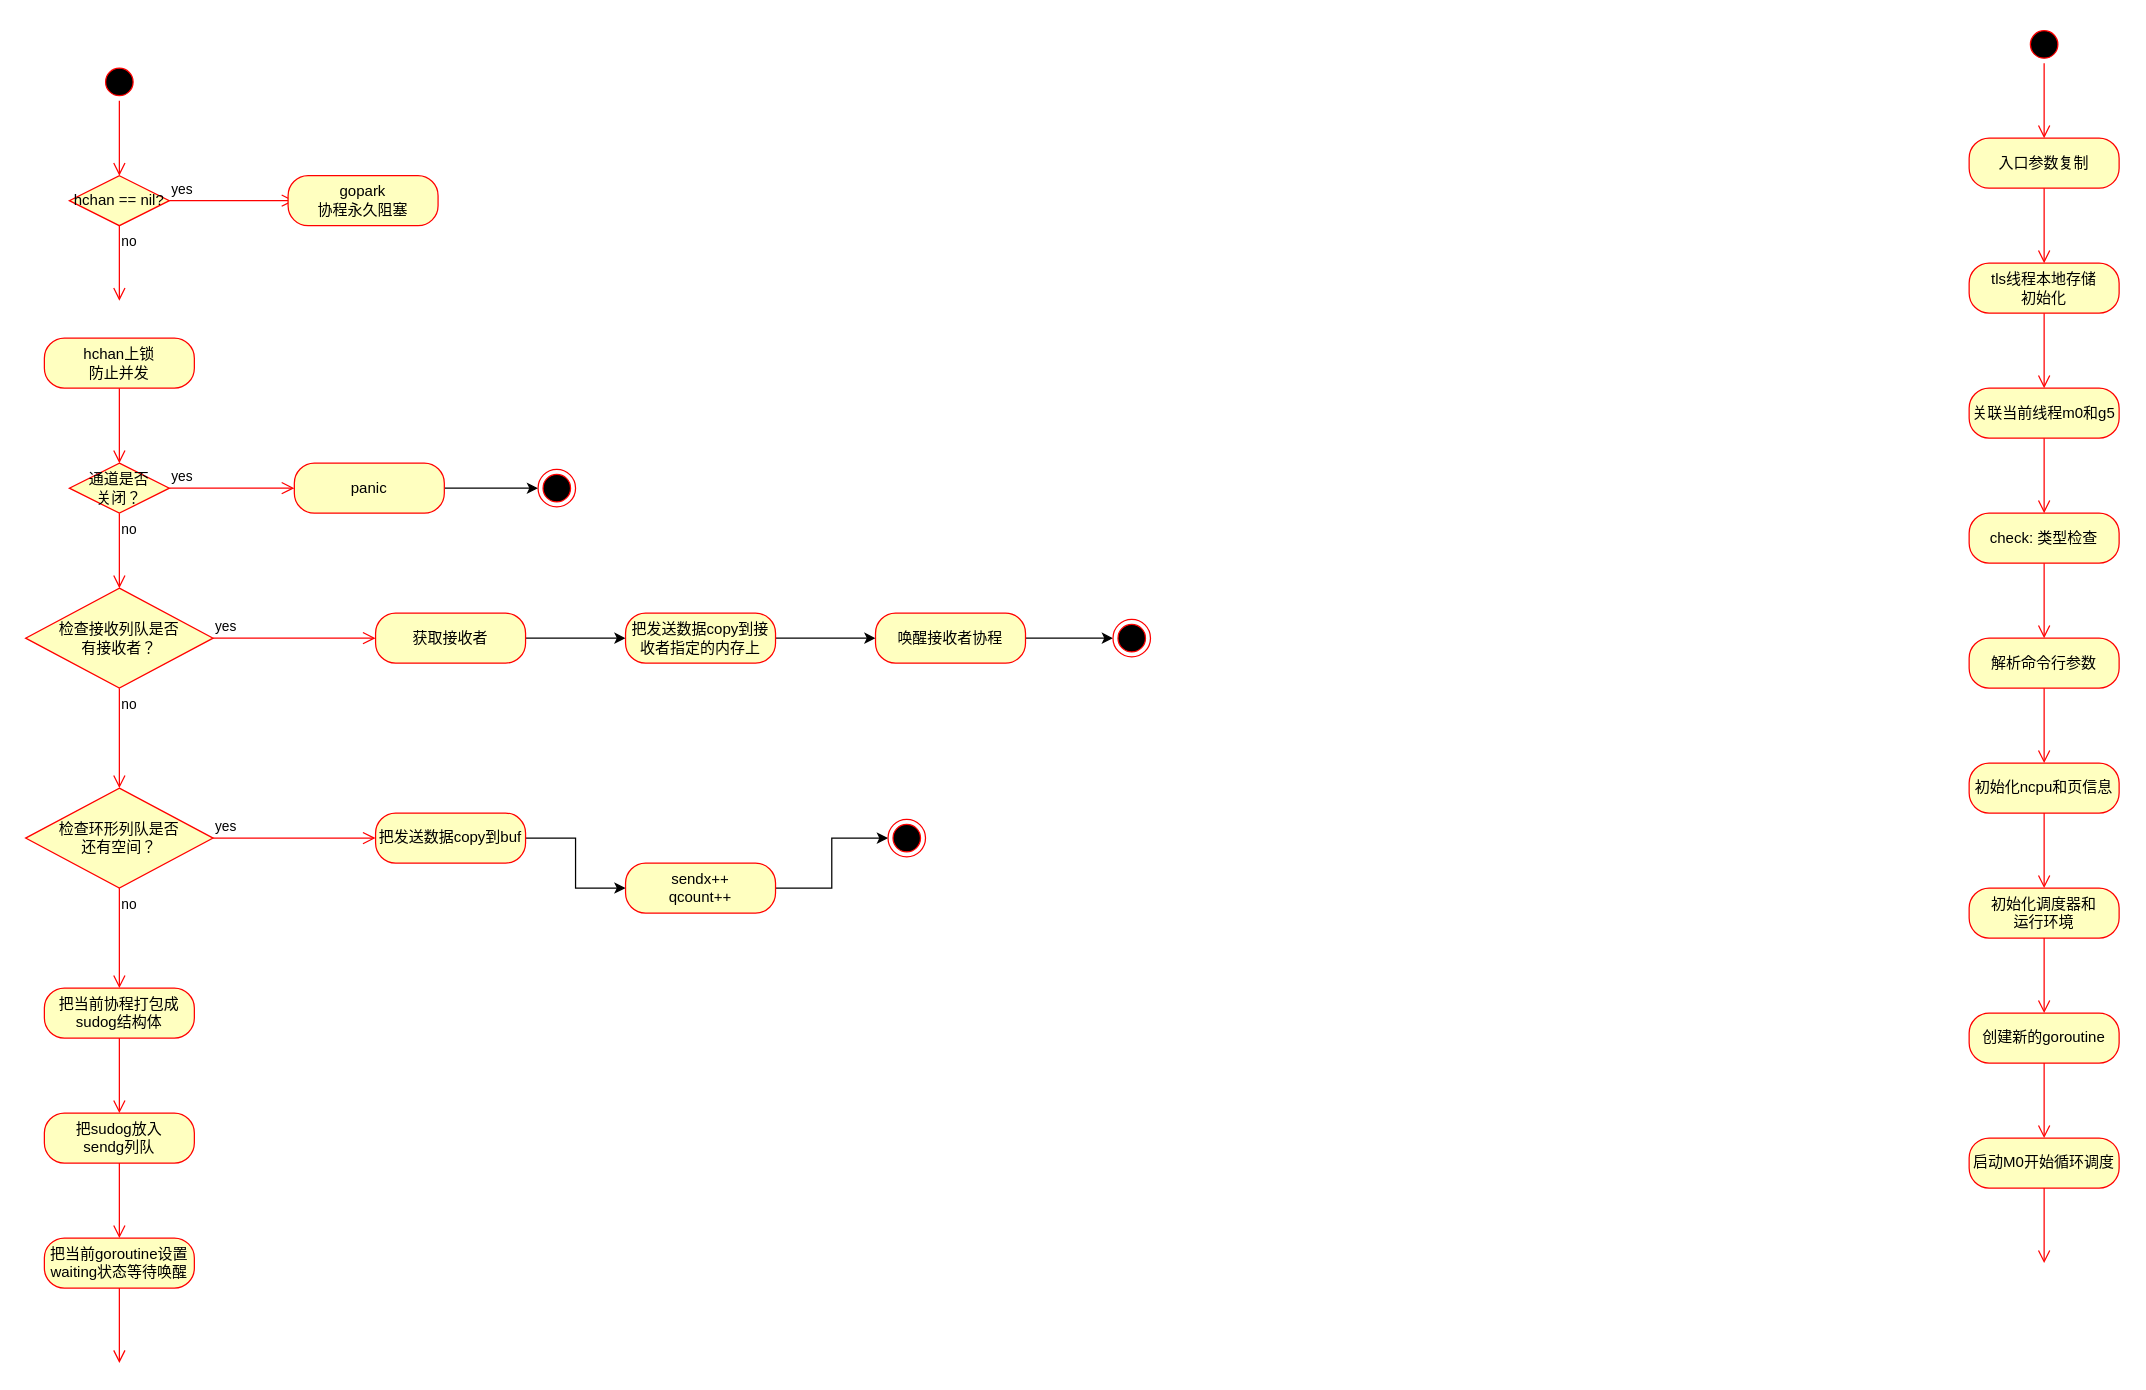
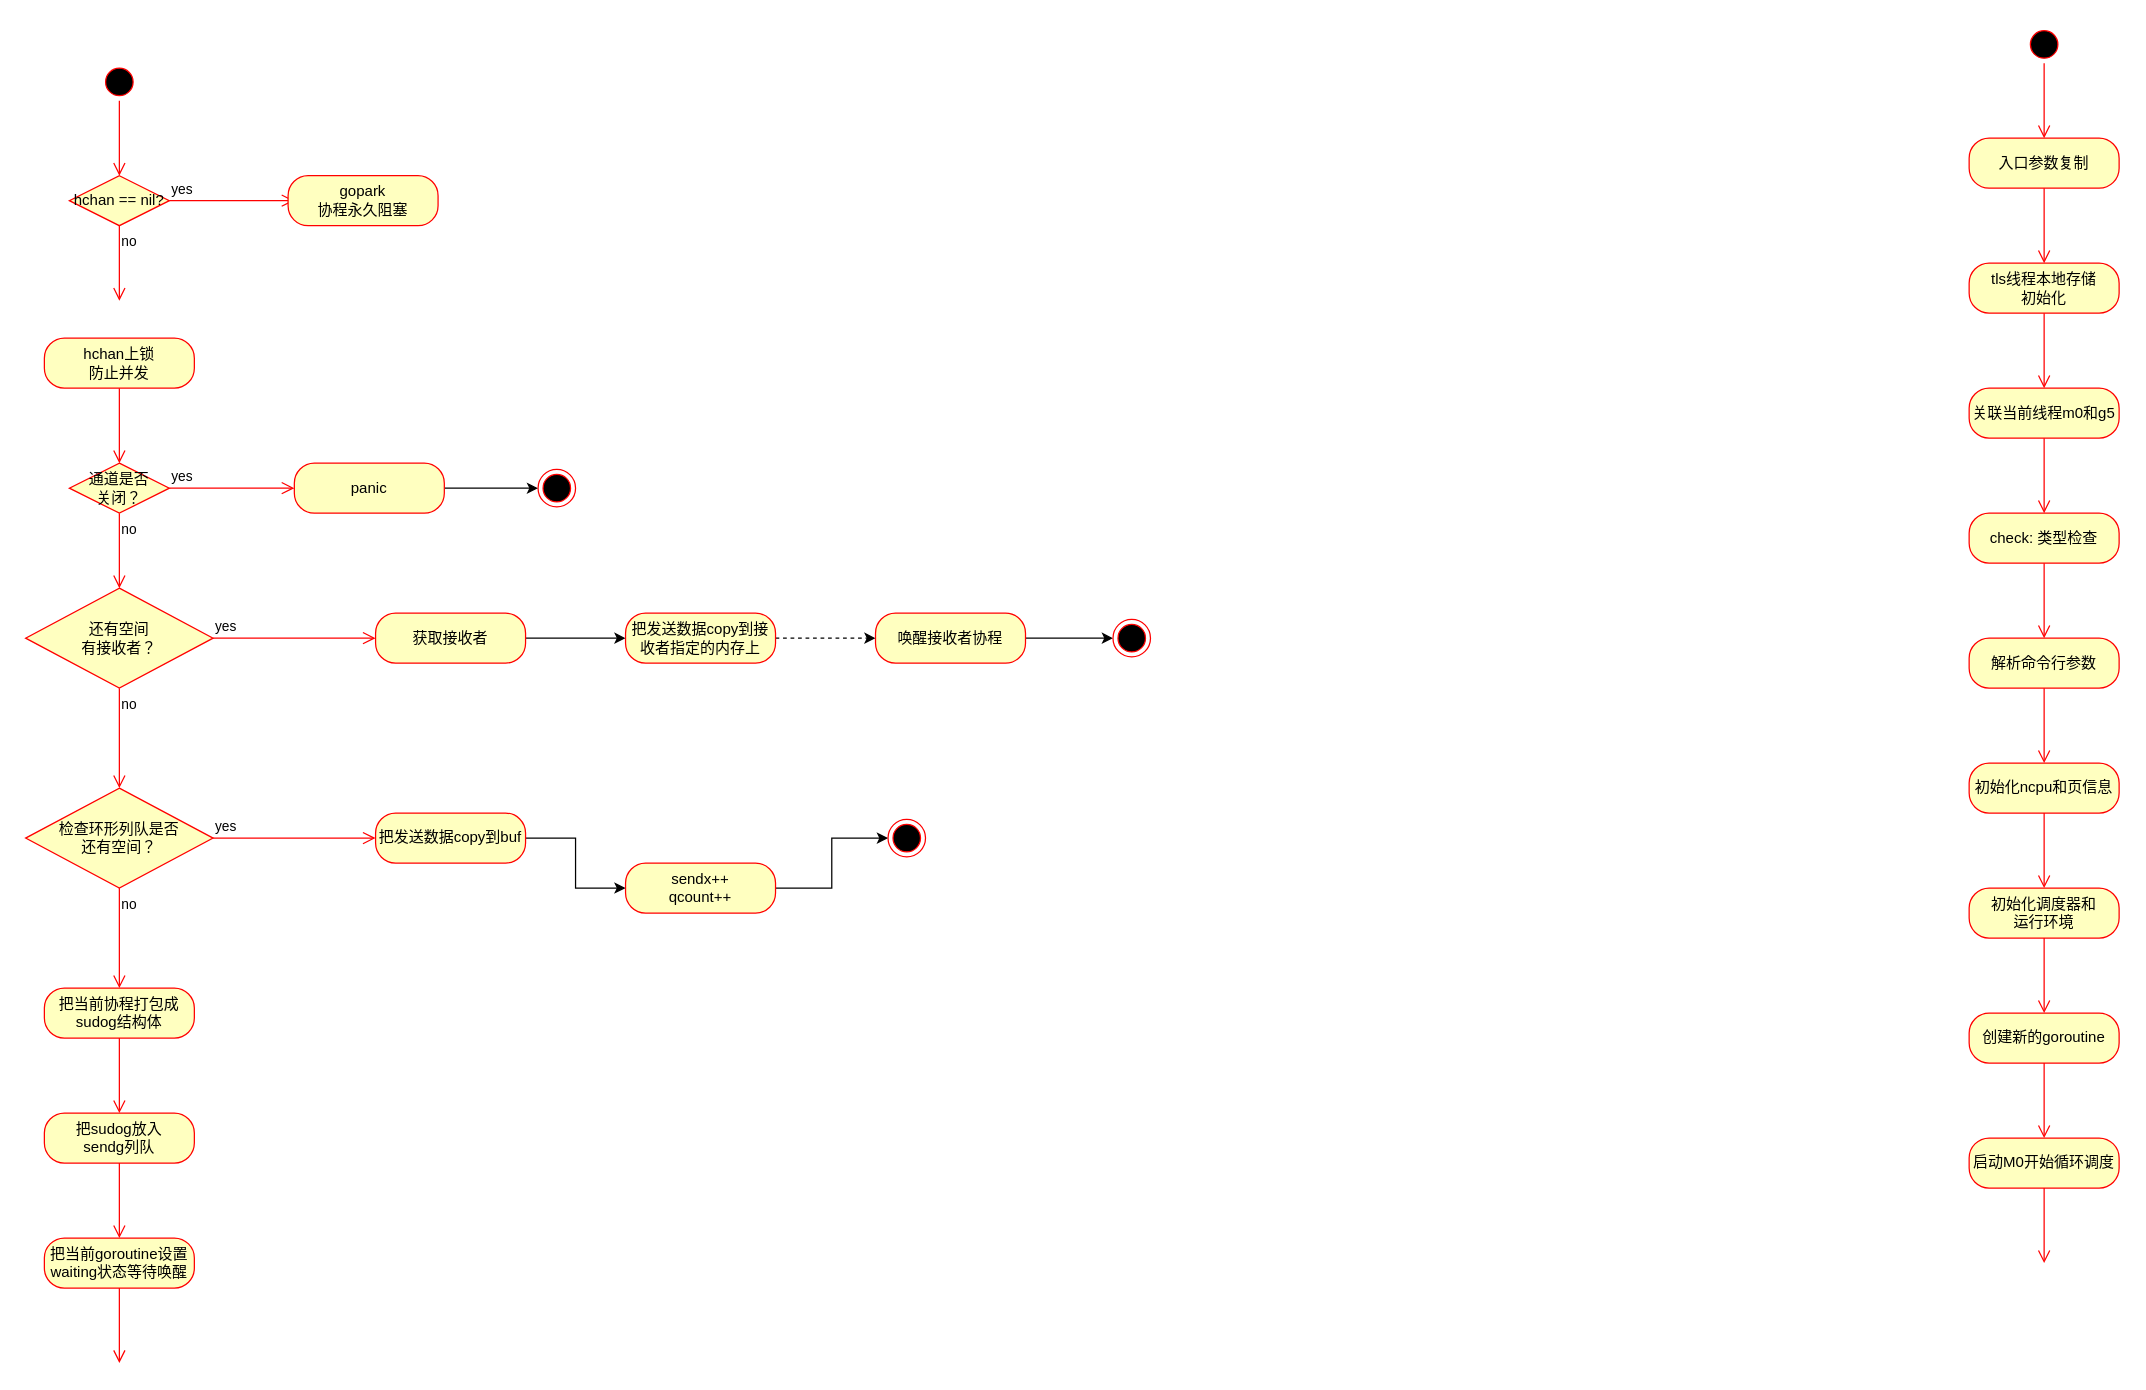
node "检查接收列队是否 有接收者？": label "检查接收列队是否 有接收者？" -> "还有空间 有接收者？"
edge "把发送数据copy到接收者指定的内存上" -> "唤醒接收者协程": style solid -> dashed
